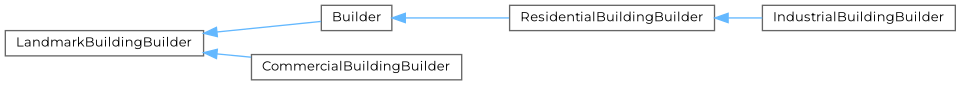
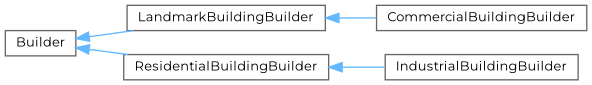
edge "Builder" -> "LandmarkBuildingBuilder": reversed
